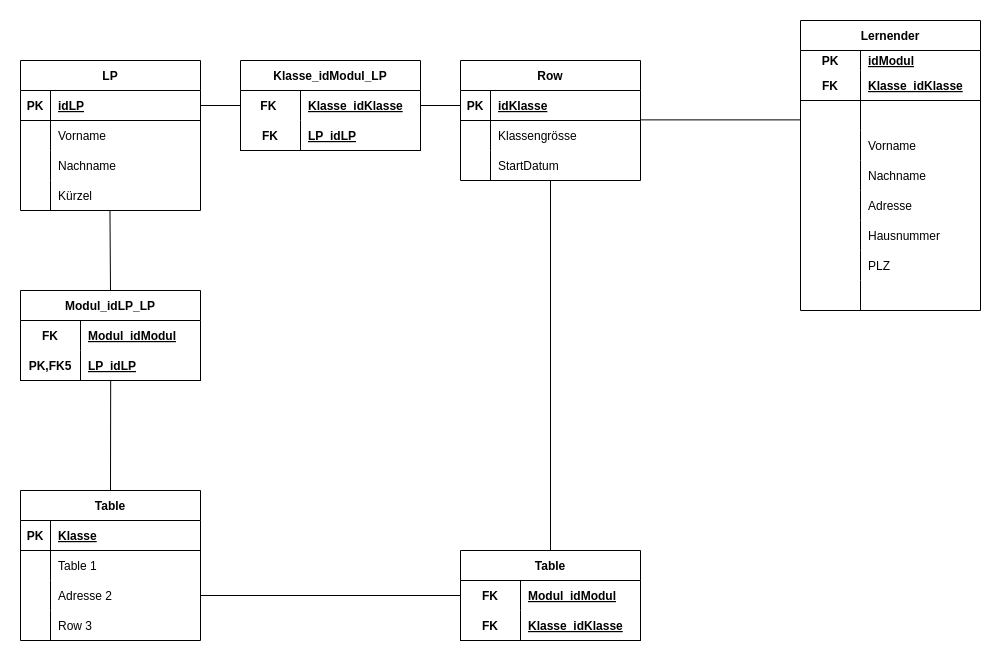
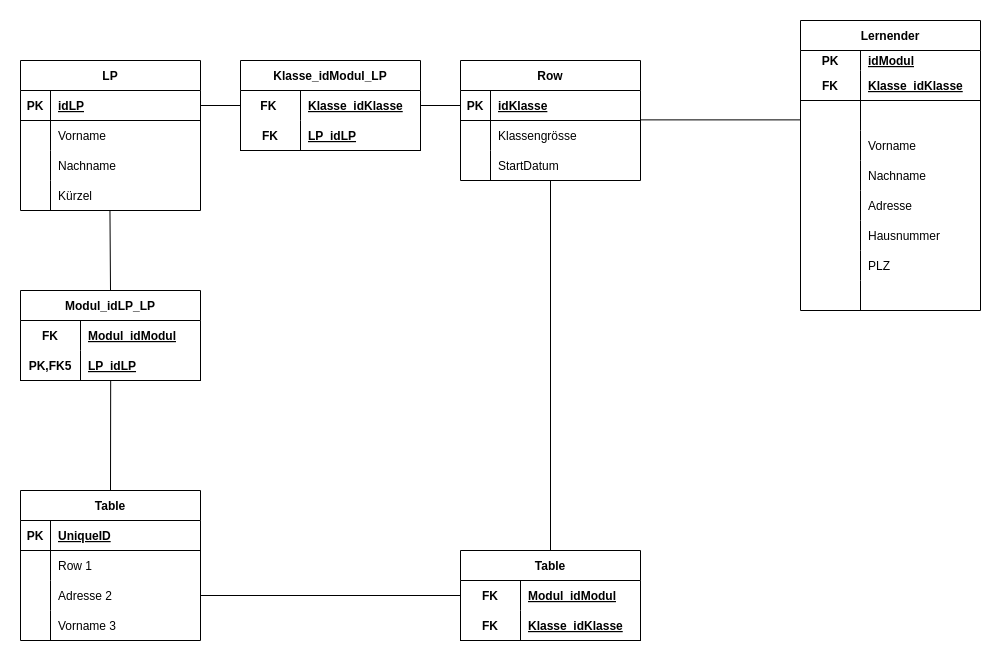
node "Klasse": label "Klasse" -> "UniqueID"
node "Table 1": label "Table 1" -> "Row 1"
node "Row 3": label "Row 3" -> "Vorname 3"
